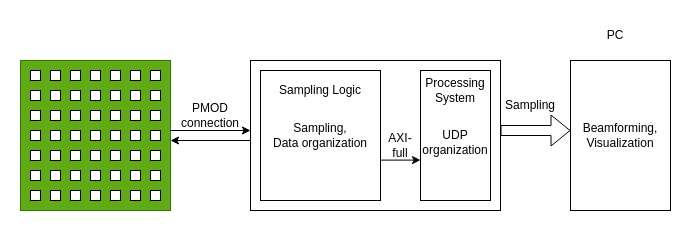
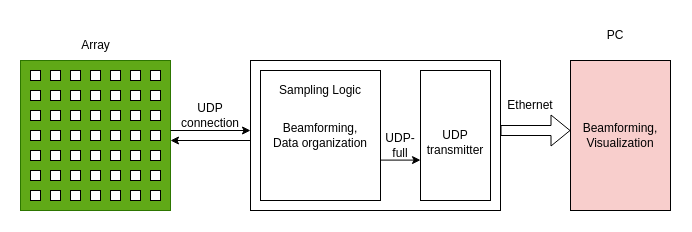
node "Array": added
node "Processing System": removed
node "Sampling": label "Sampling" -> "Ethernet"
node "PMOD connection": label "PMOD connection" -> "UDP connection"
node "Sampling, Data organization": label "Sampling, Data organization" -> "Beamforming, Data organization"
node "UDP organization": label "UDP organization" -> "UDP transmitter"
node "Beamforming, Visualization": fillcolor #ffffff -> #f8cecc
node "AXI- full": label "AXI- full" -> "UDP- full"
